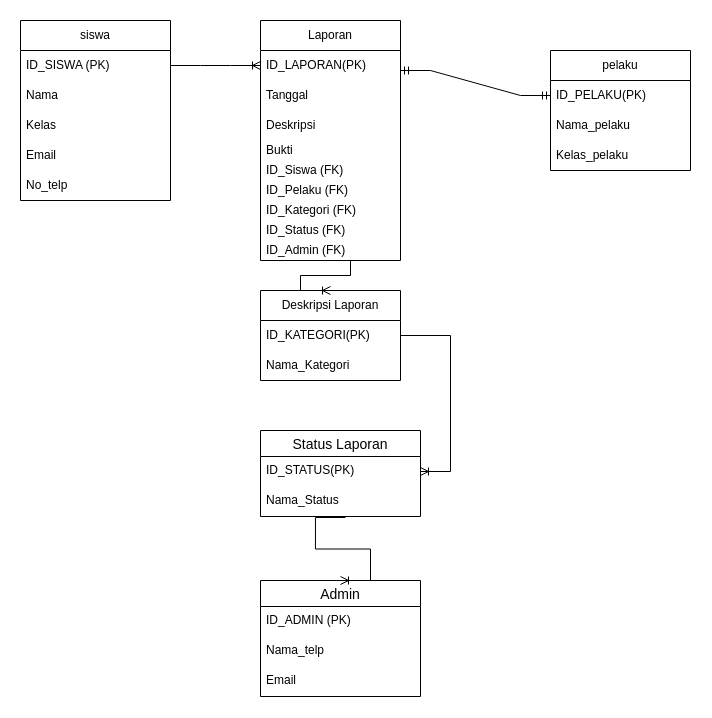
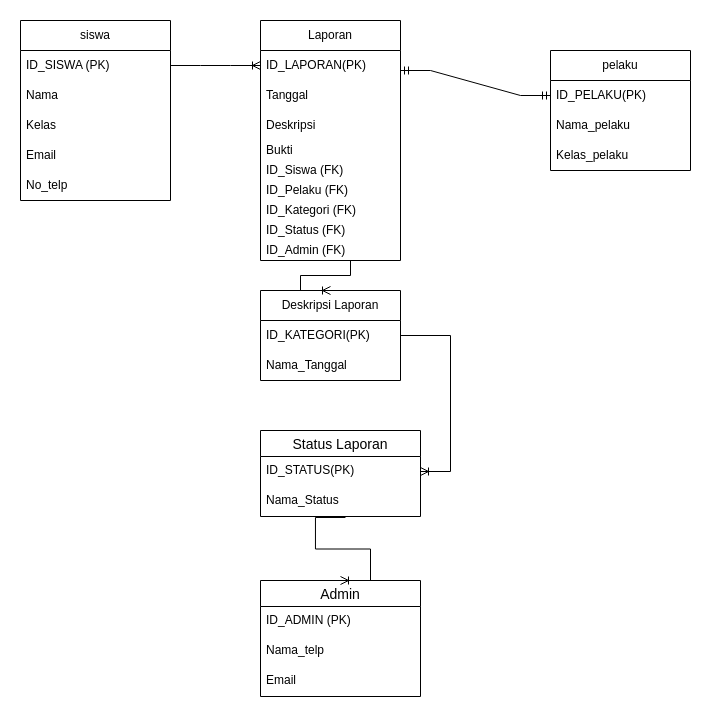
node "Nama_Kategori": label "Nama_Kategori" -> "Nama_Tanggal"
